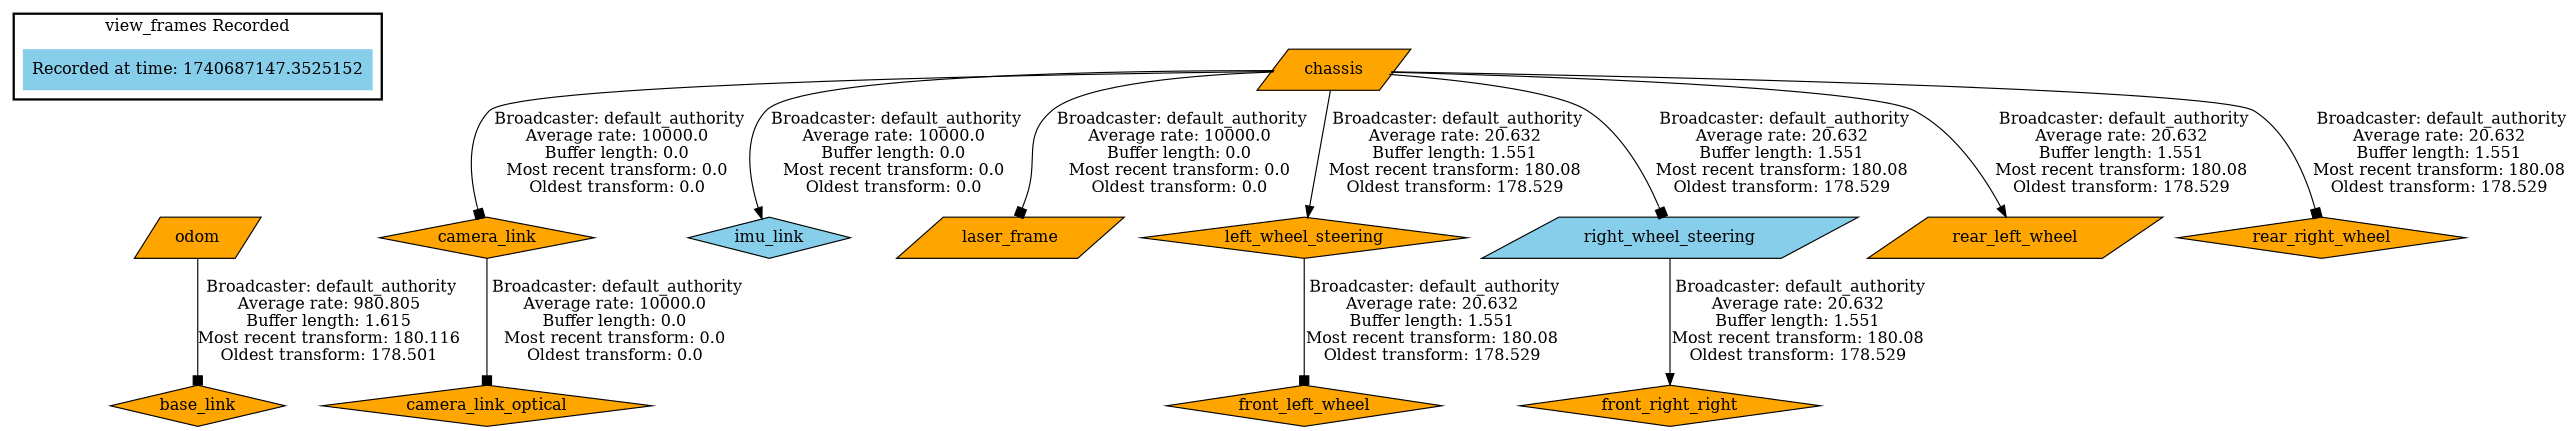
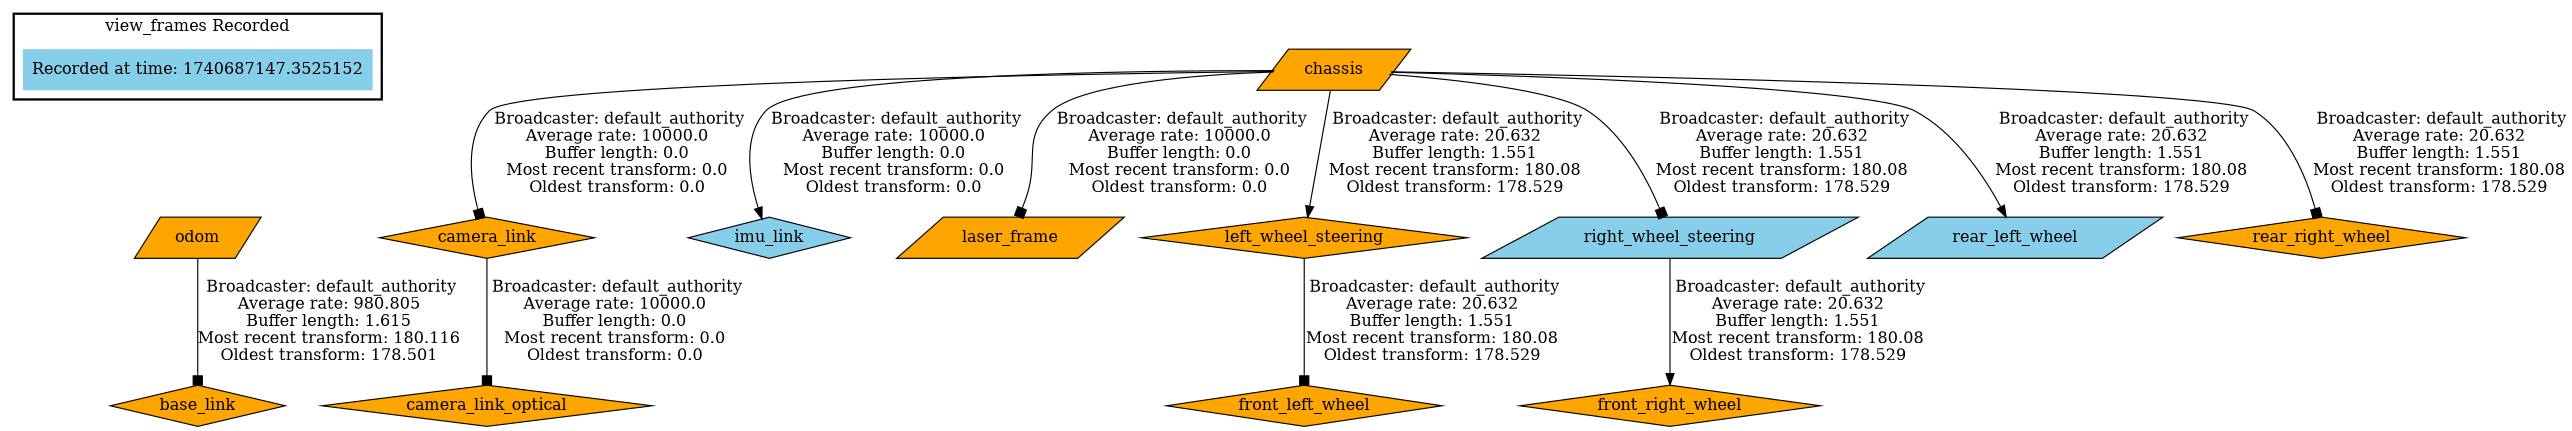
node "rear_left_wheel": fillcolor orange -> skyblue
node "front_right_right": label "front_right_right" -> "front_right_wheel"
